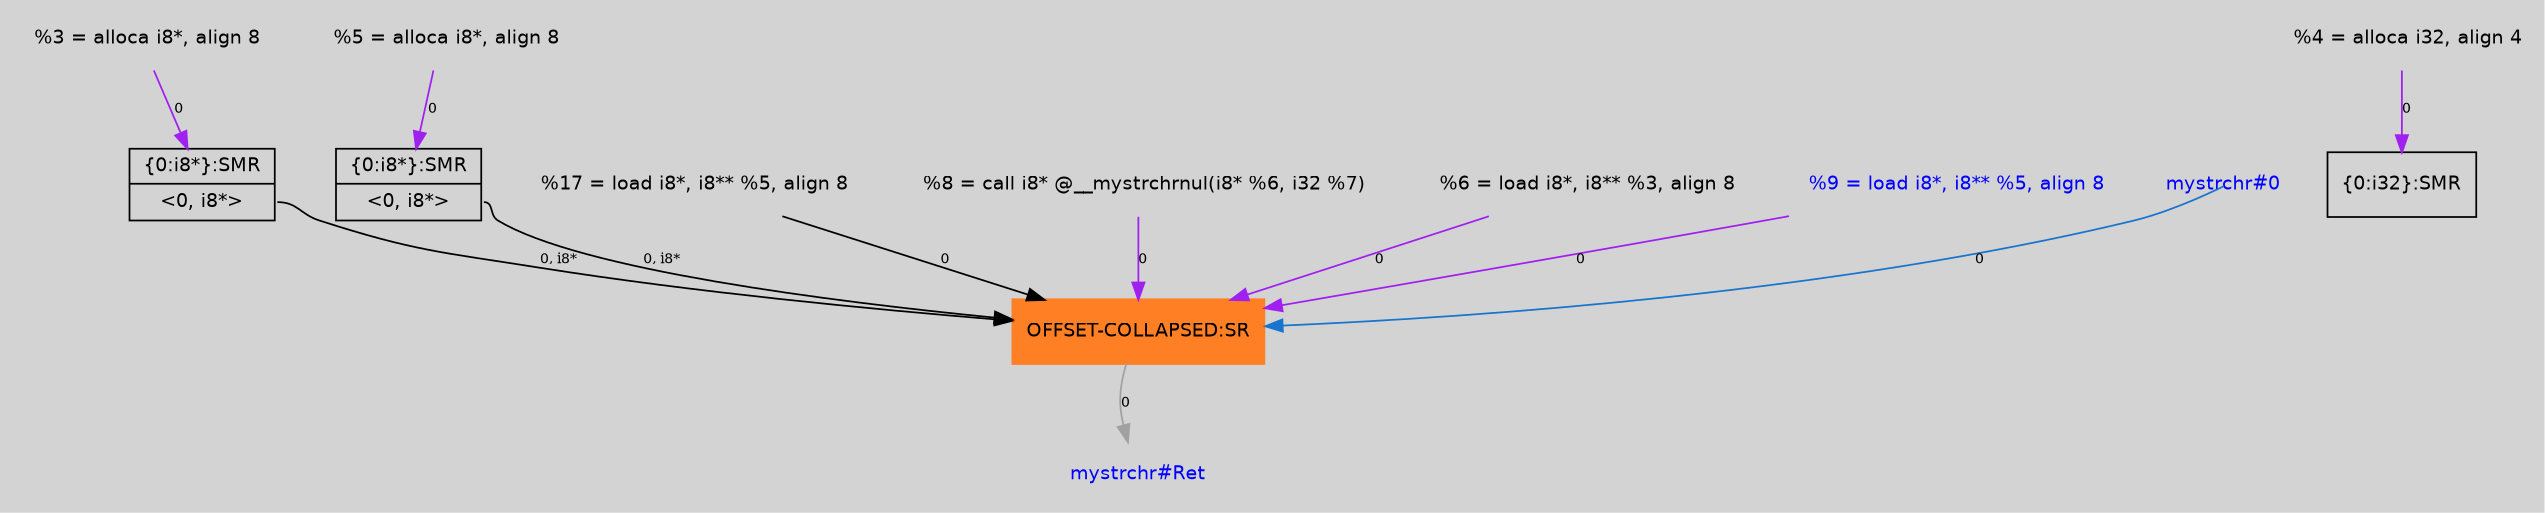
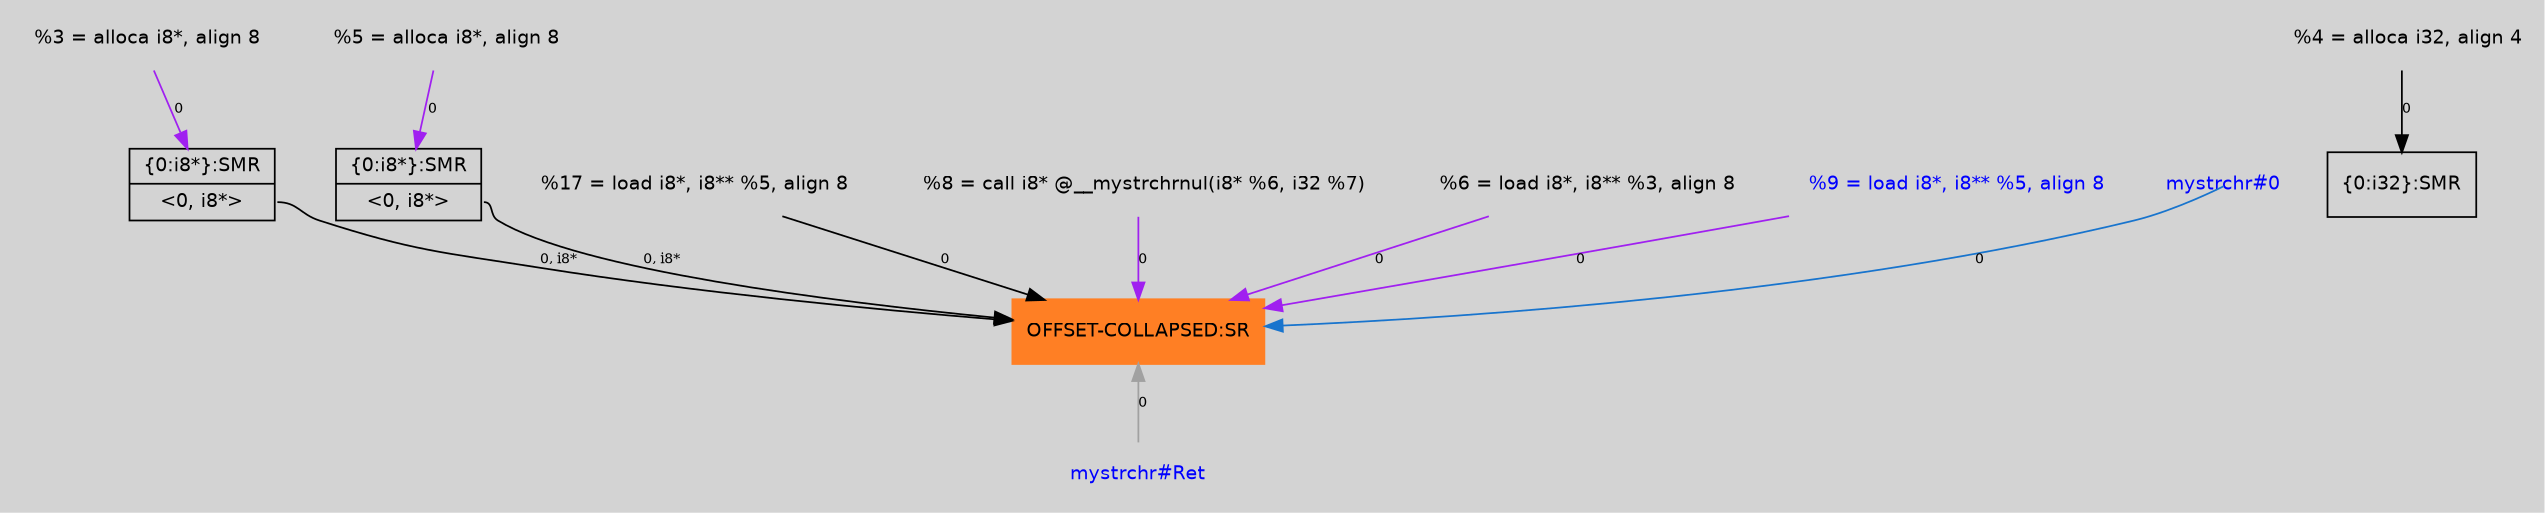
edge "%4 = alloca i32, align 4" -> "{0:i32}:SMR": color purple -> black
edge "OFFSET-COLLAPSED:SR" -> "mystrchr#Ret": reversed
